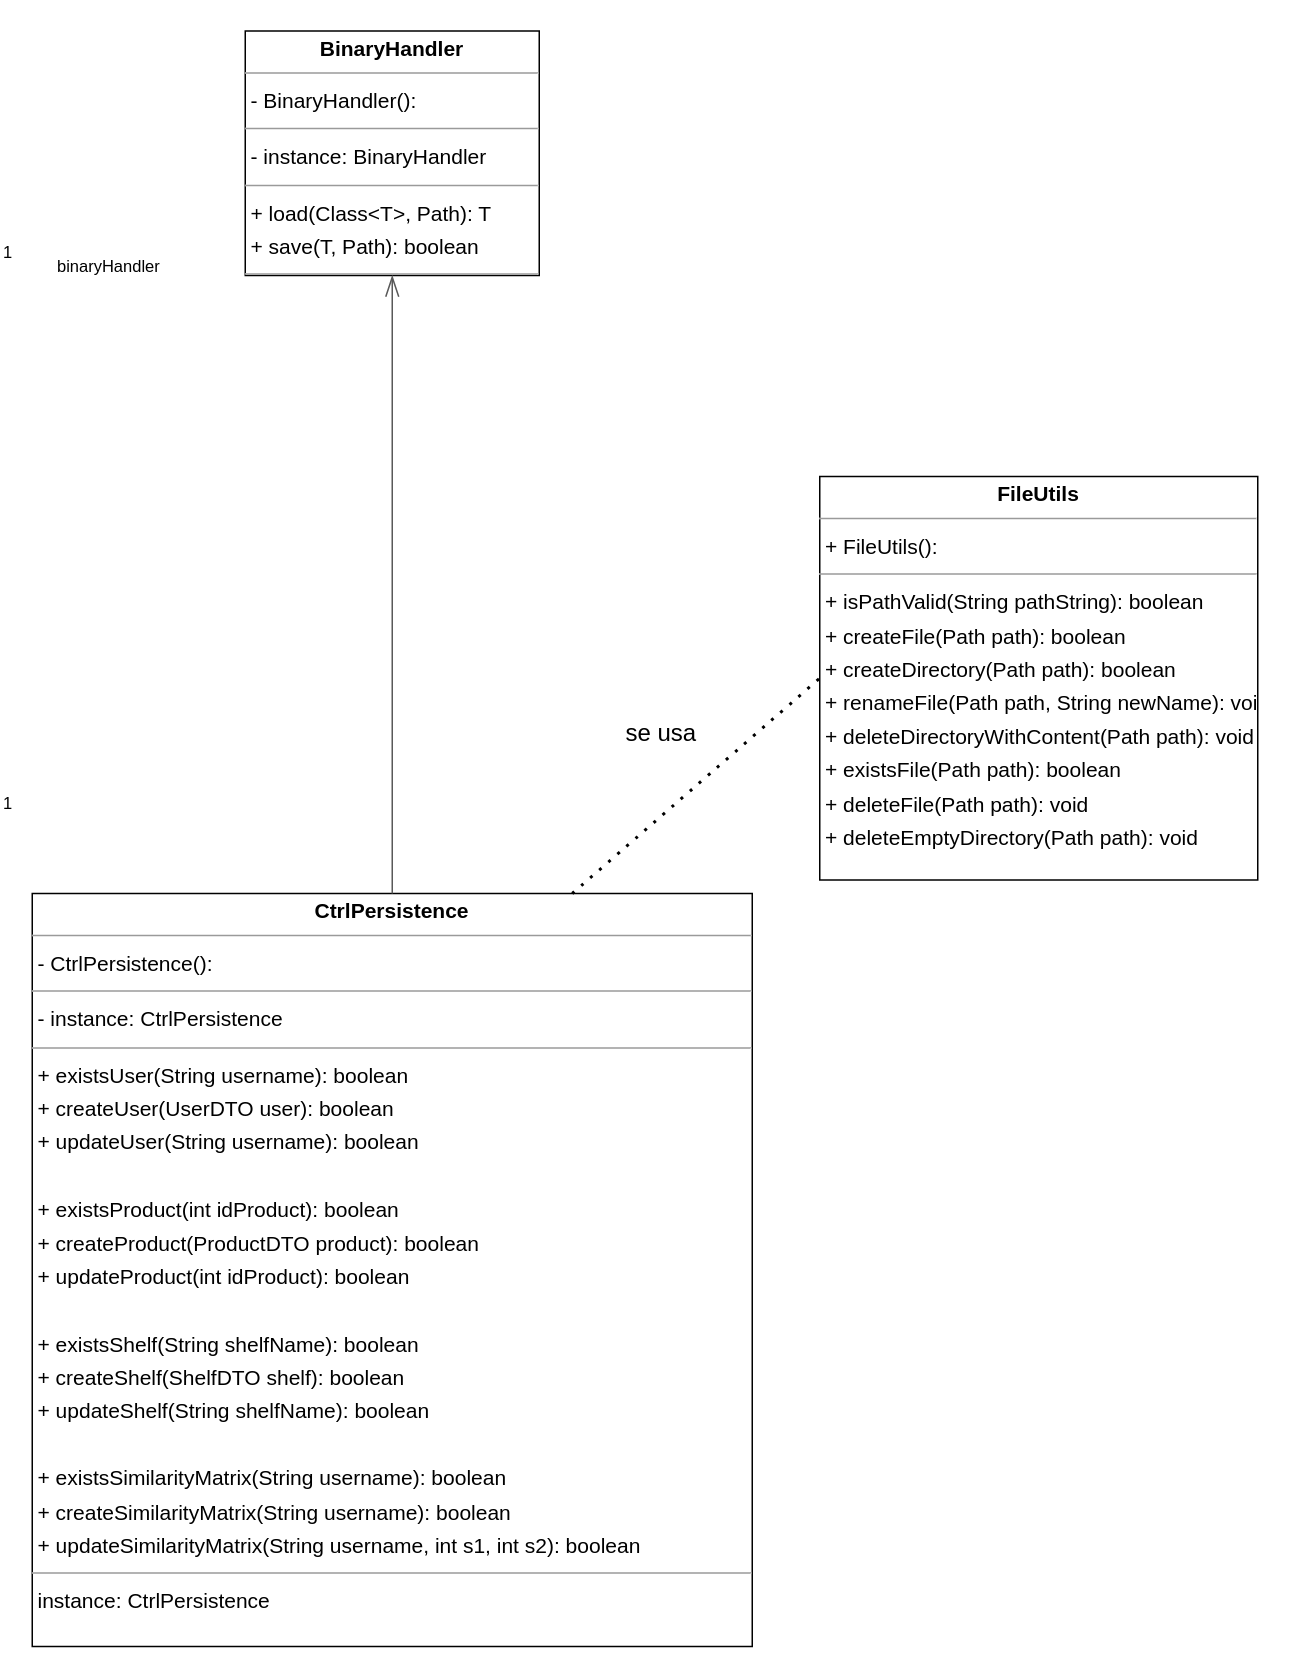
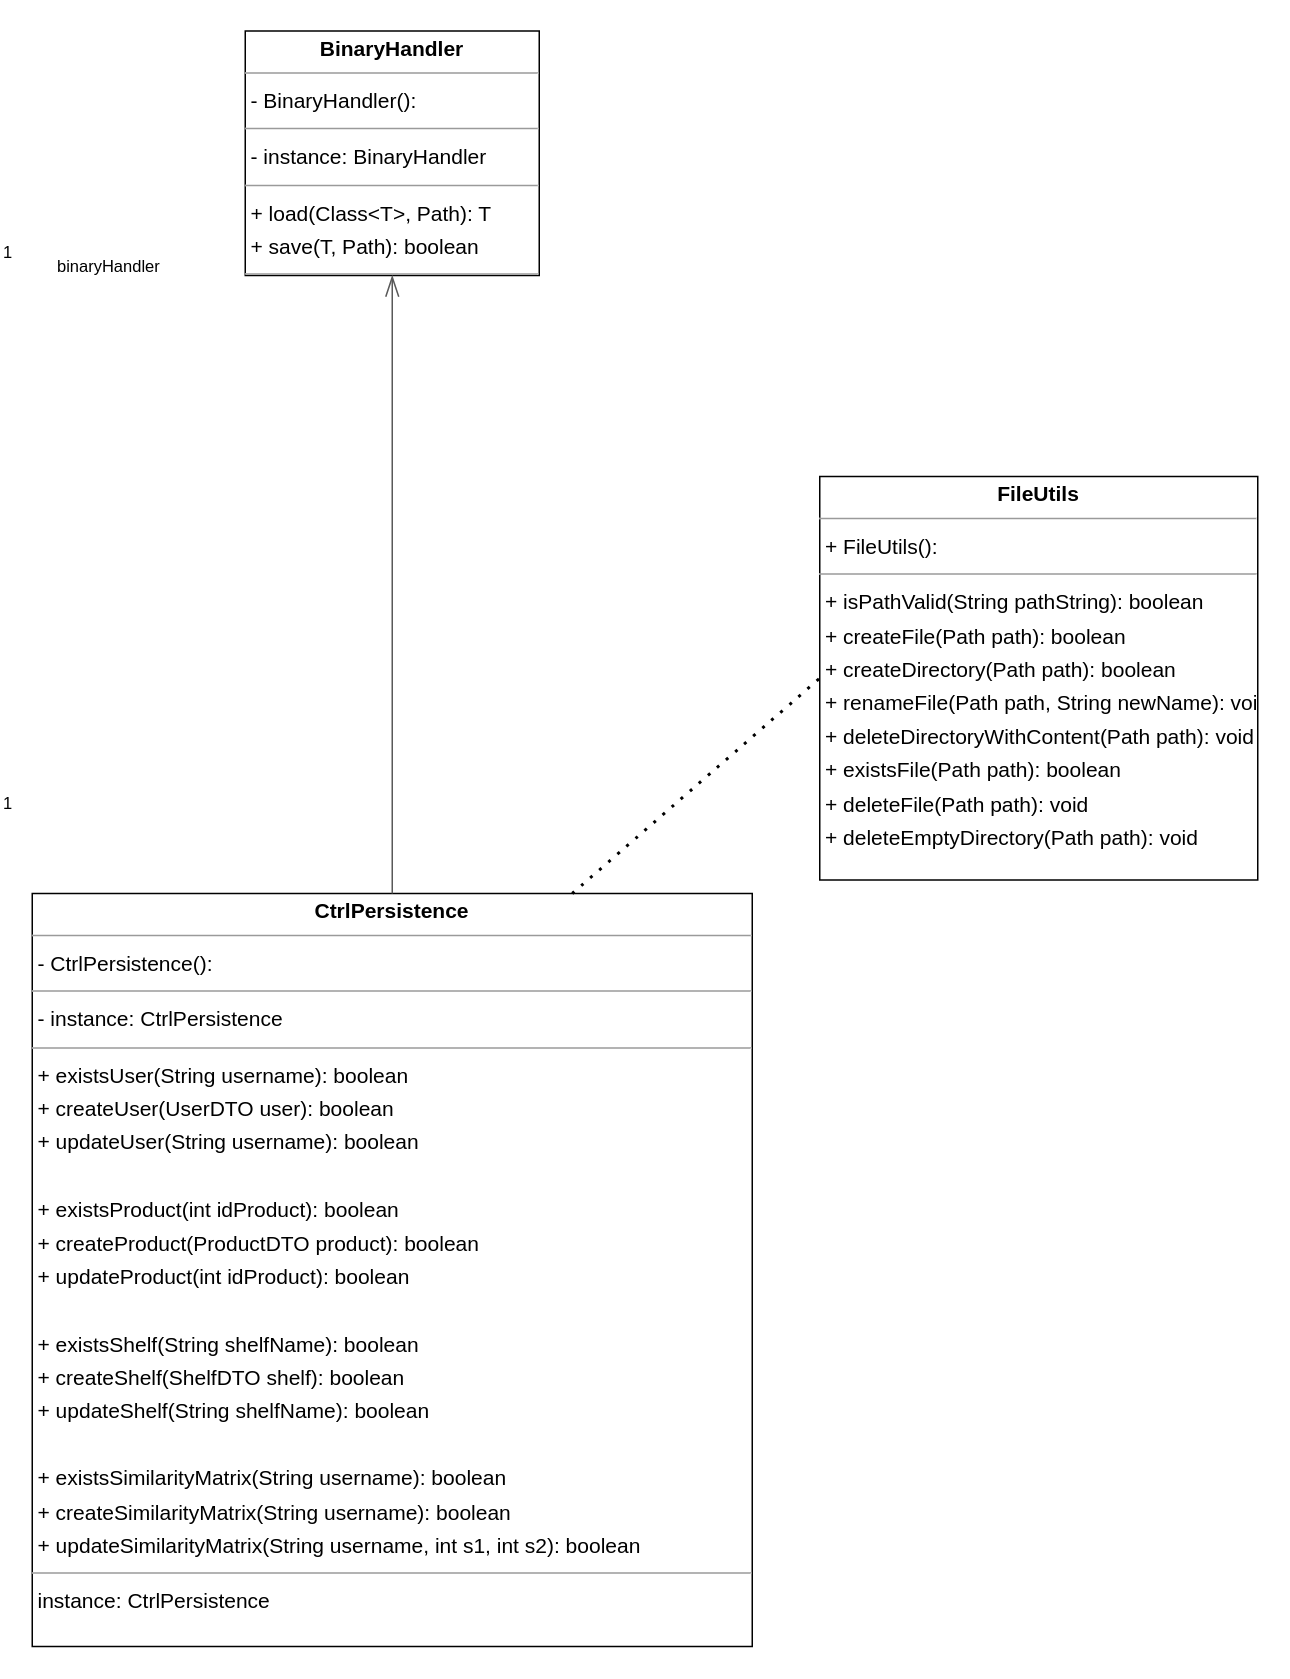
node "se usa": removed
